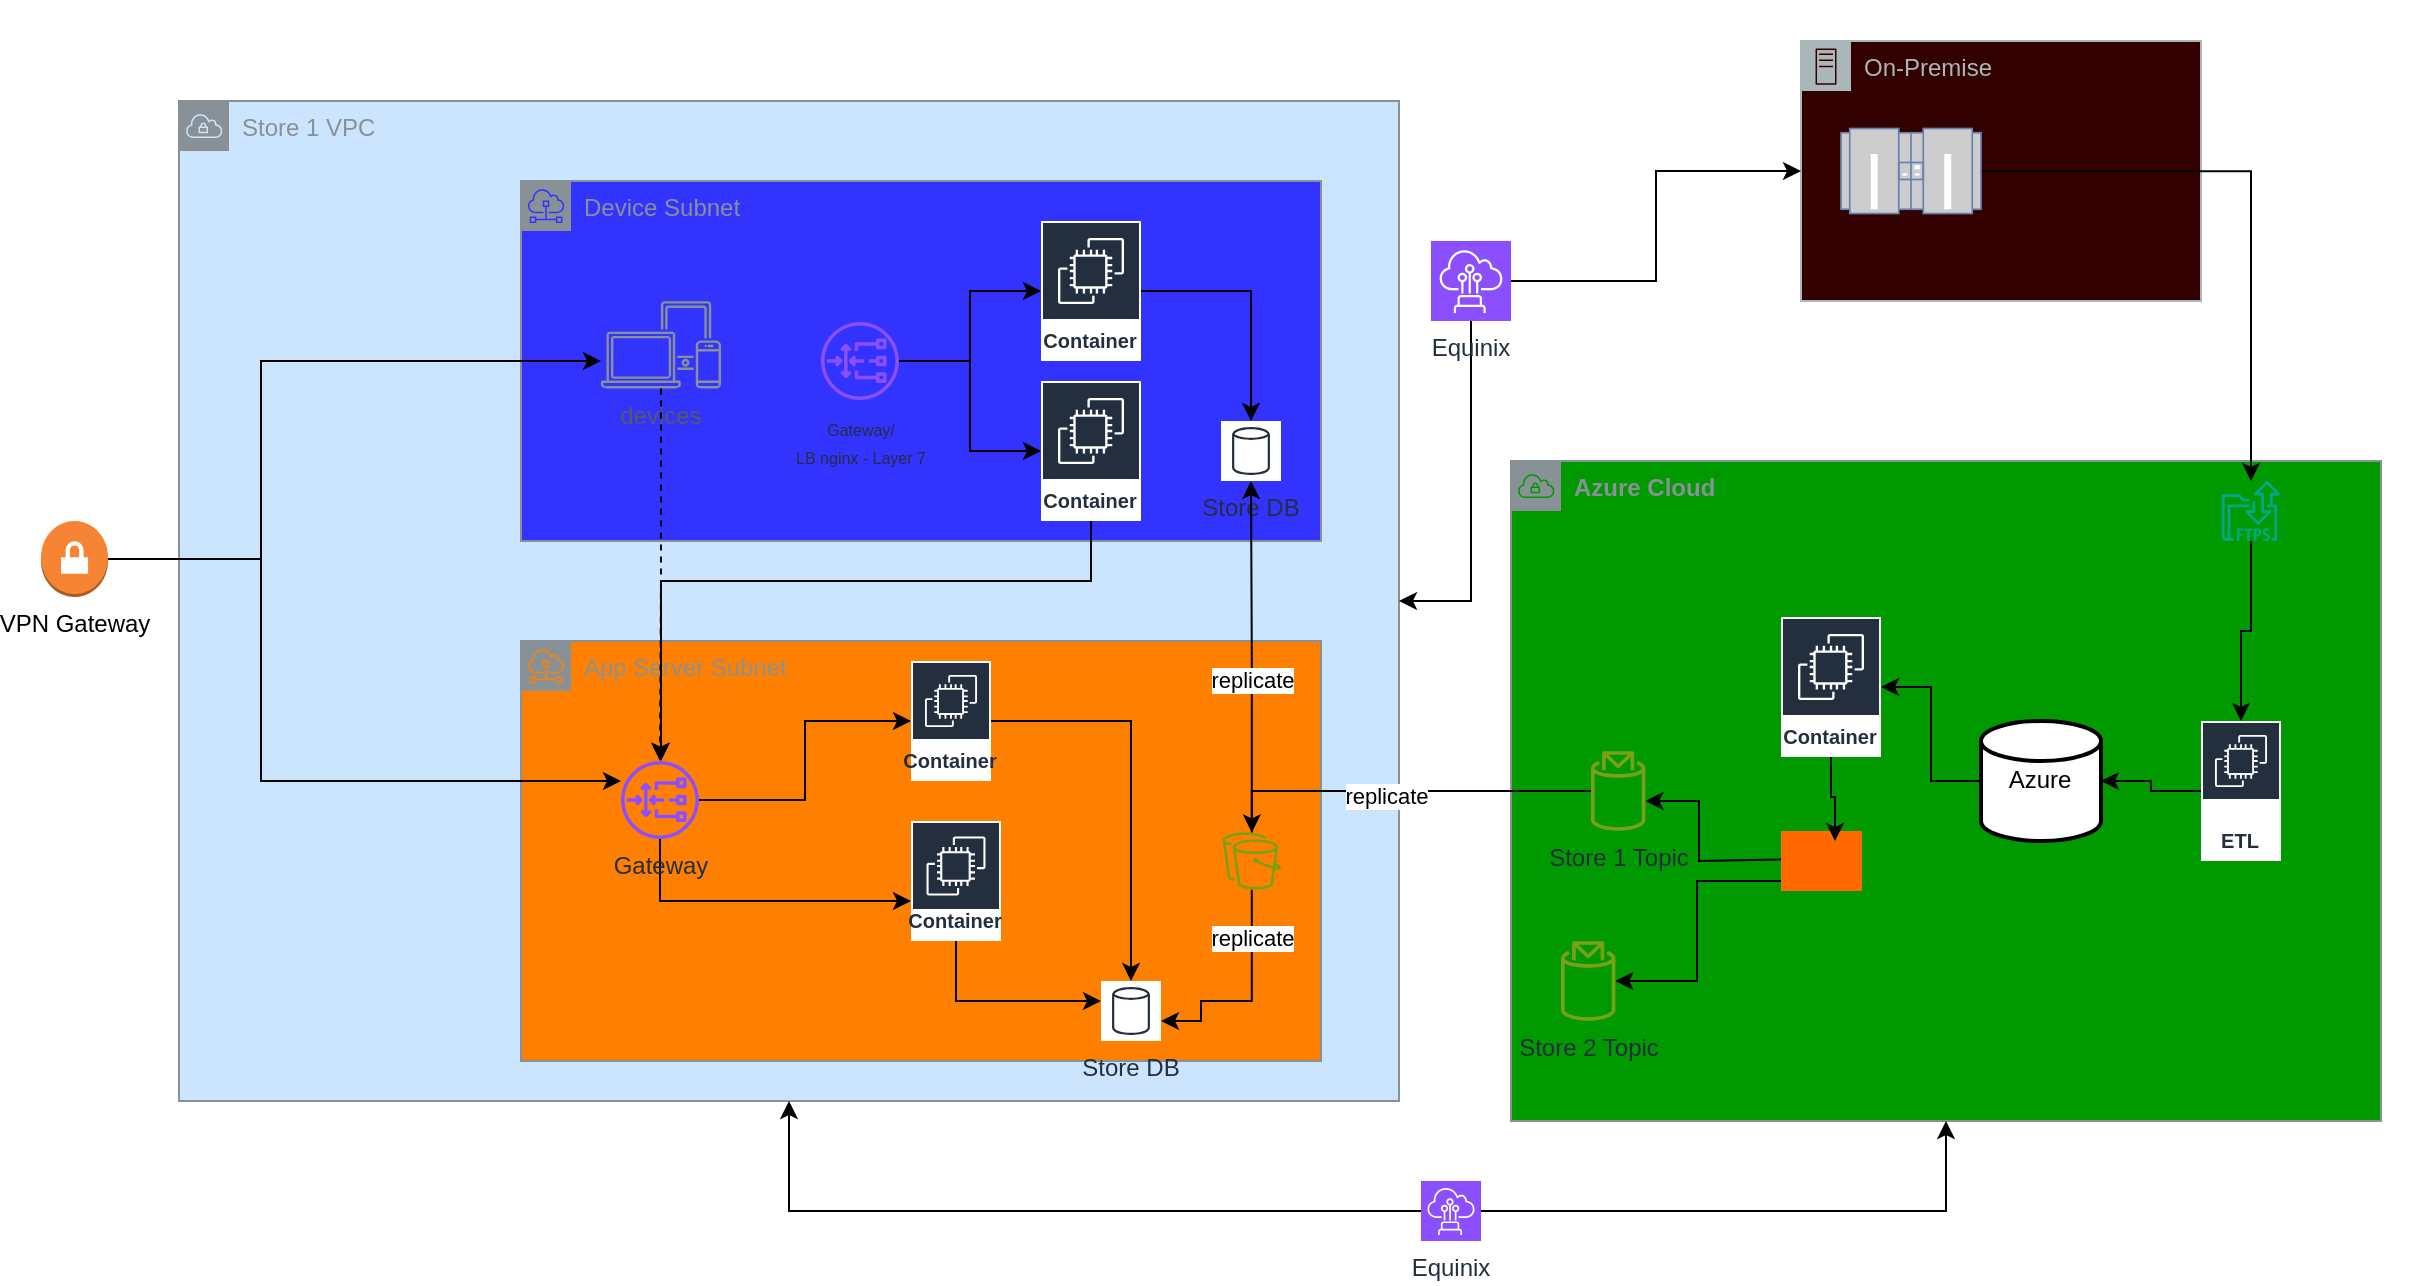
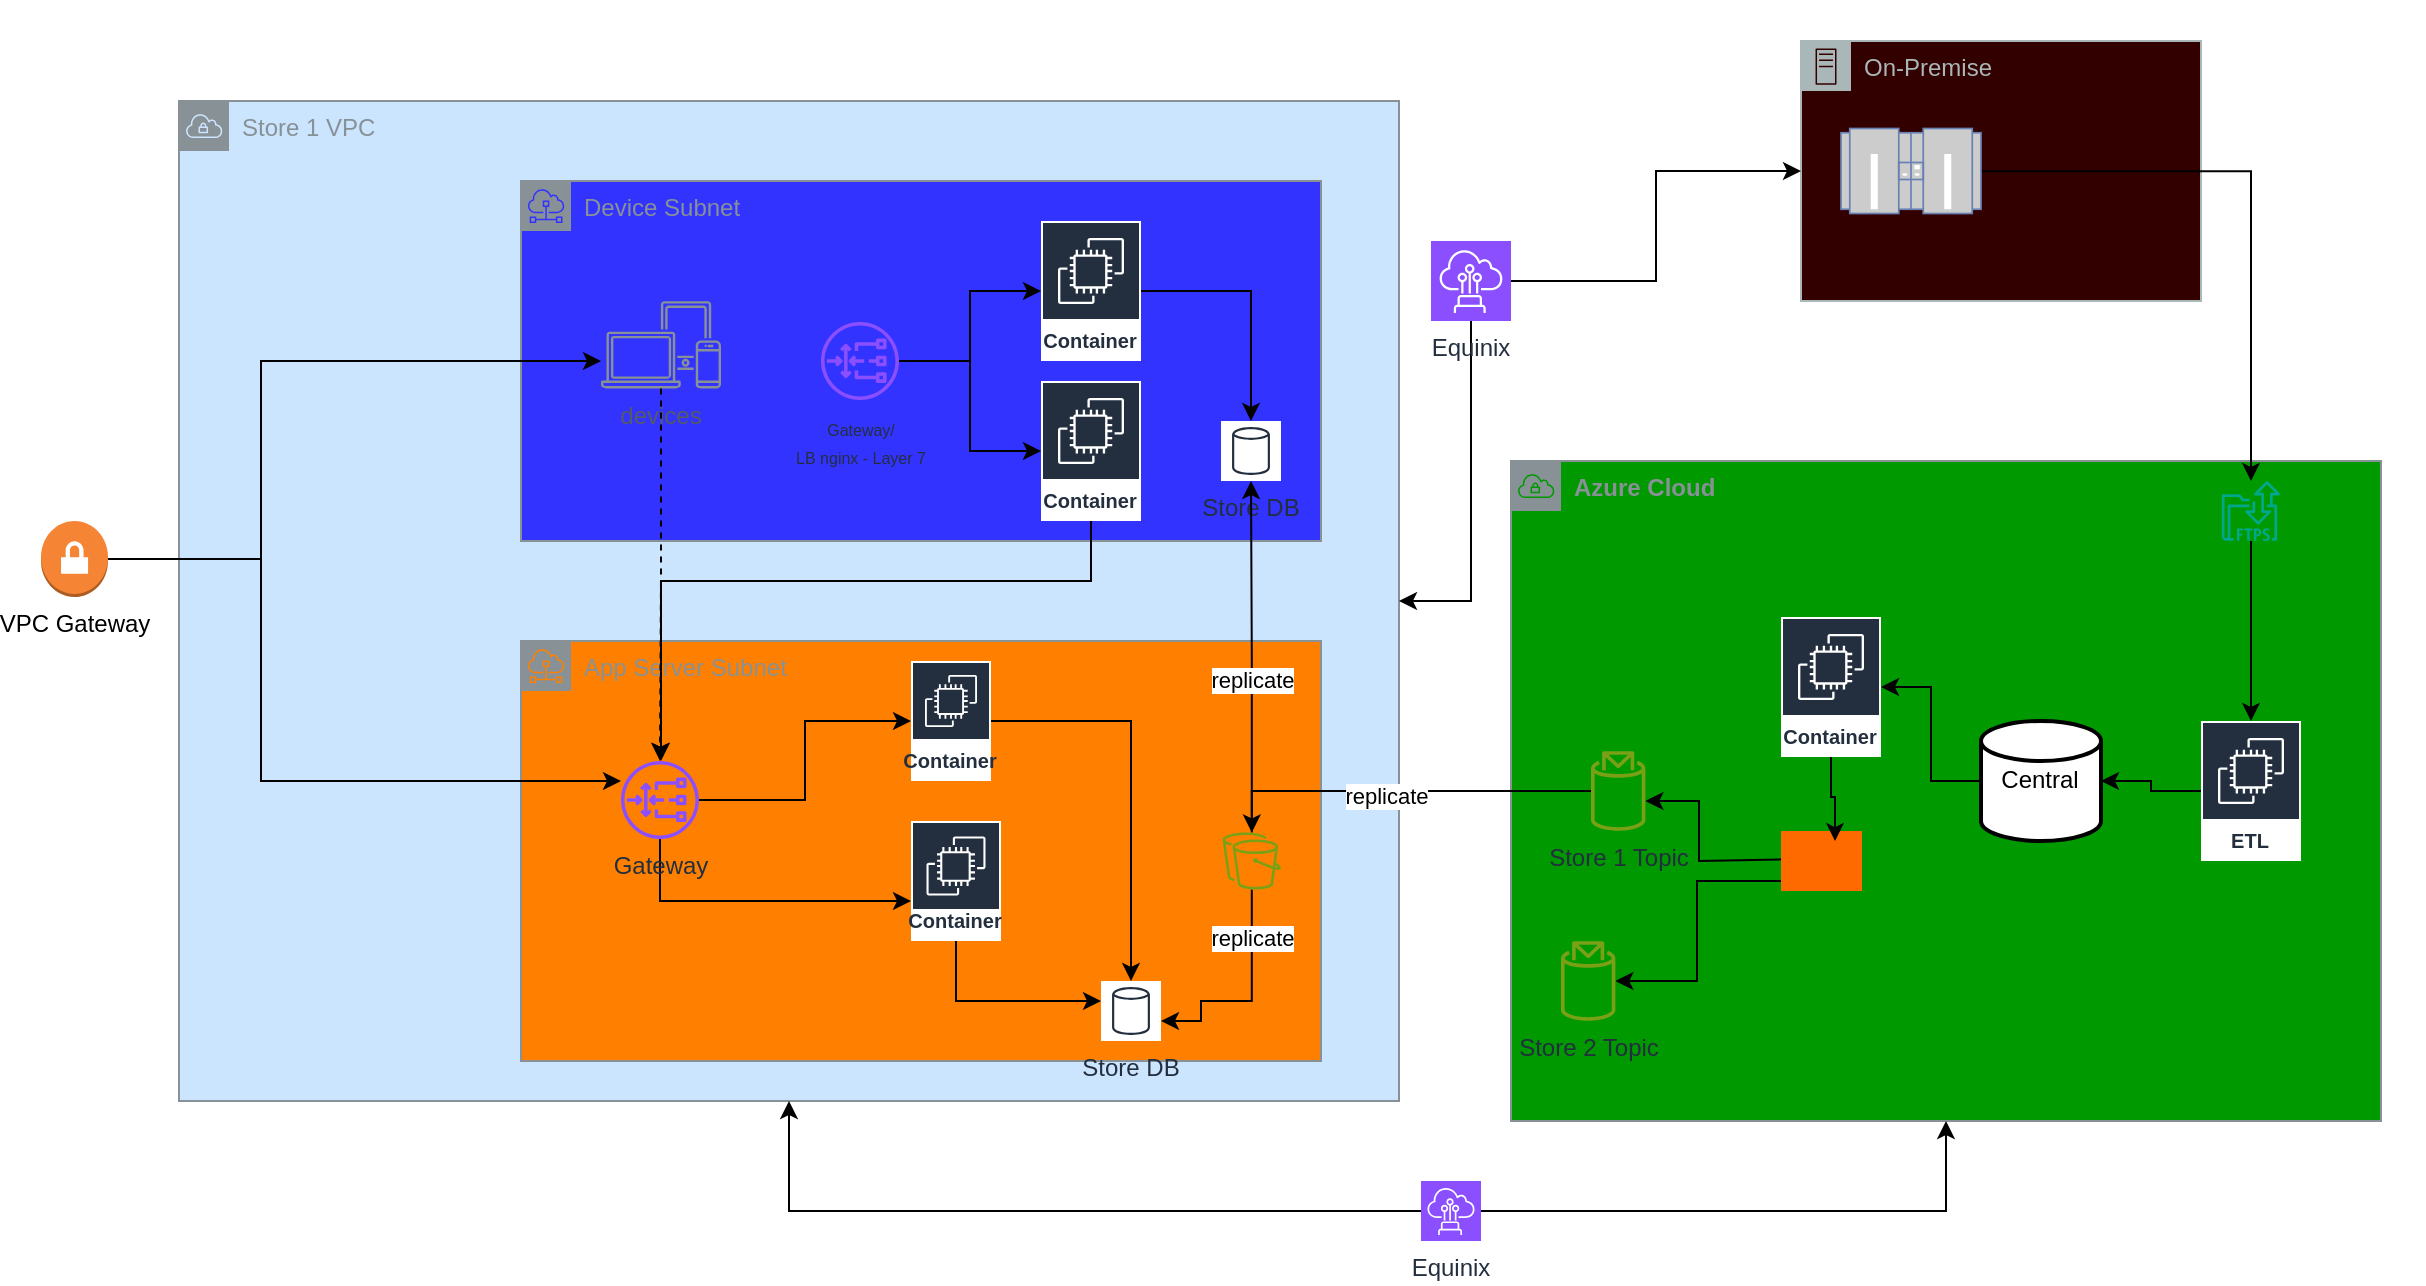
node "VPN Gateway": label "VPN Gateway" -> "VPC Gateway"
node "Azure": label "Azure" -> "Central"
node "ETL": size 80x140 -> 100x140
